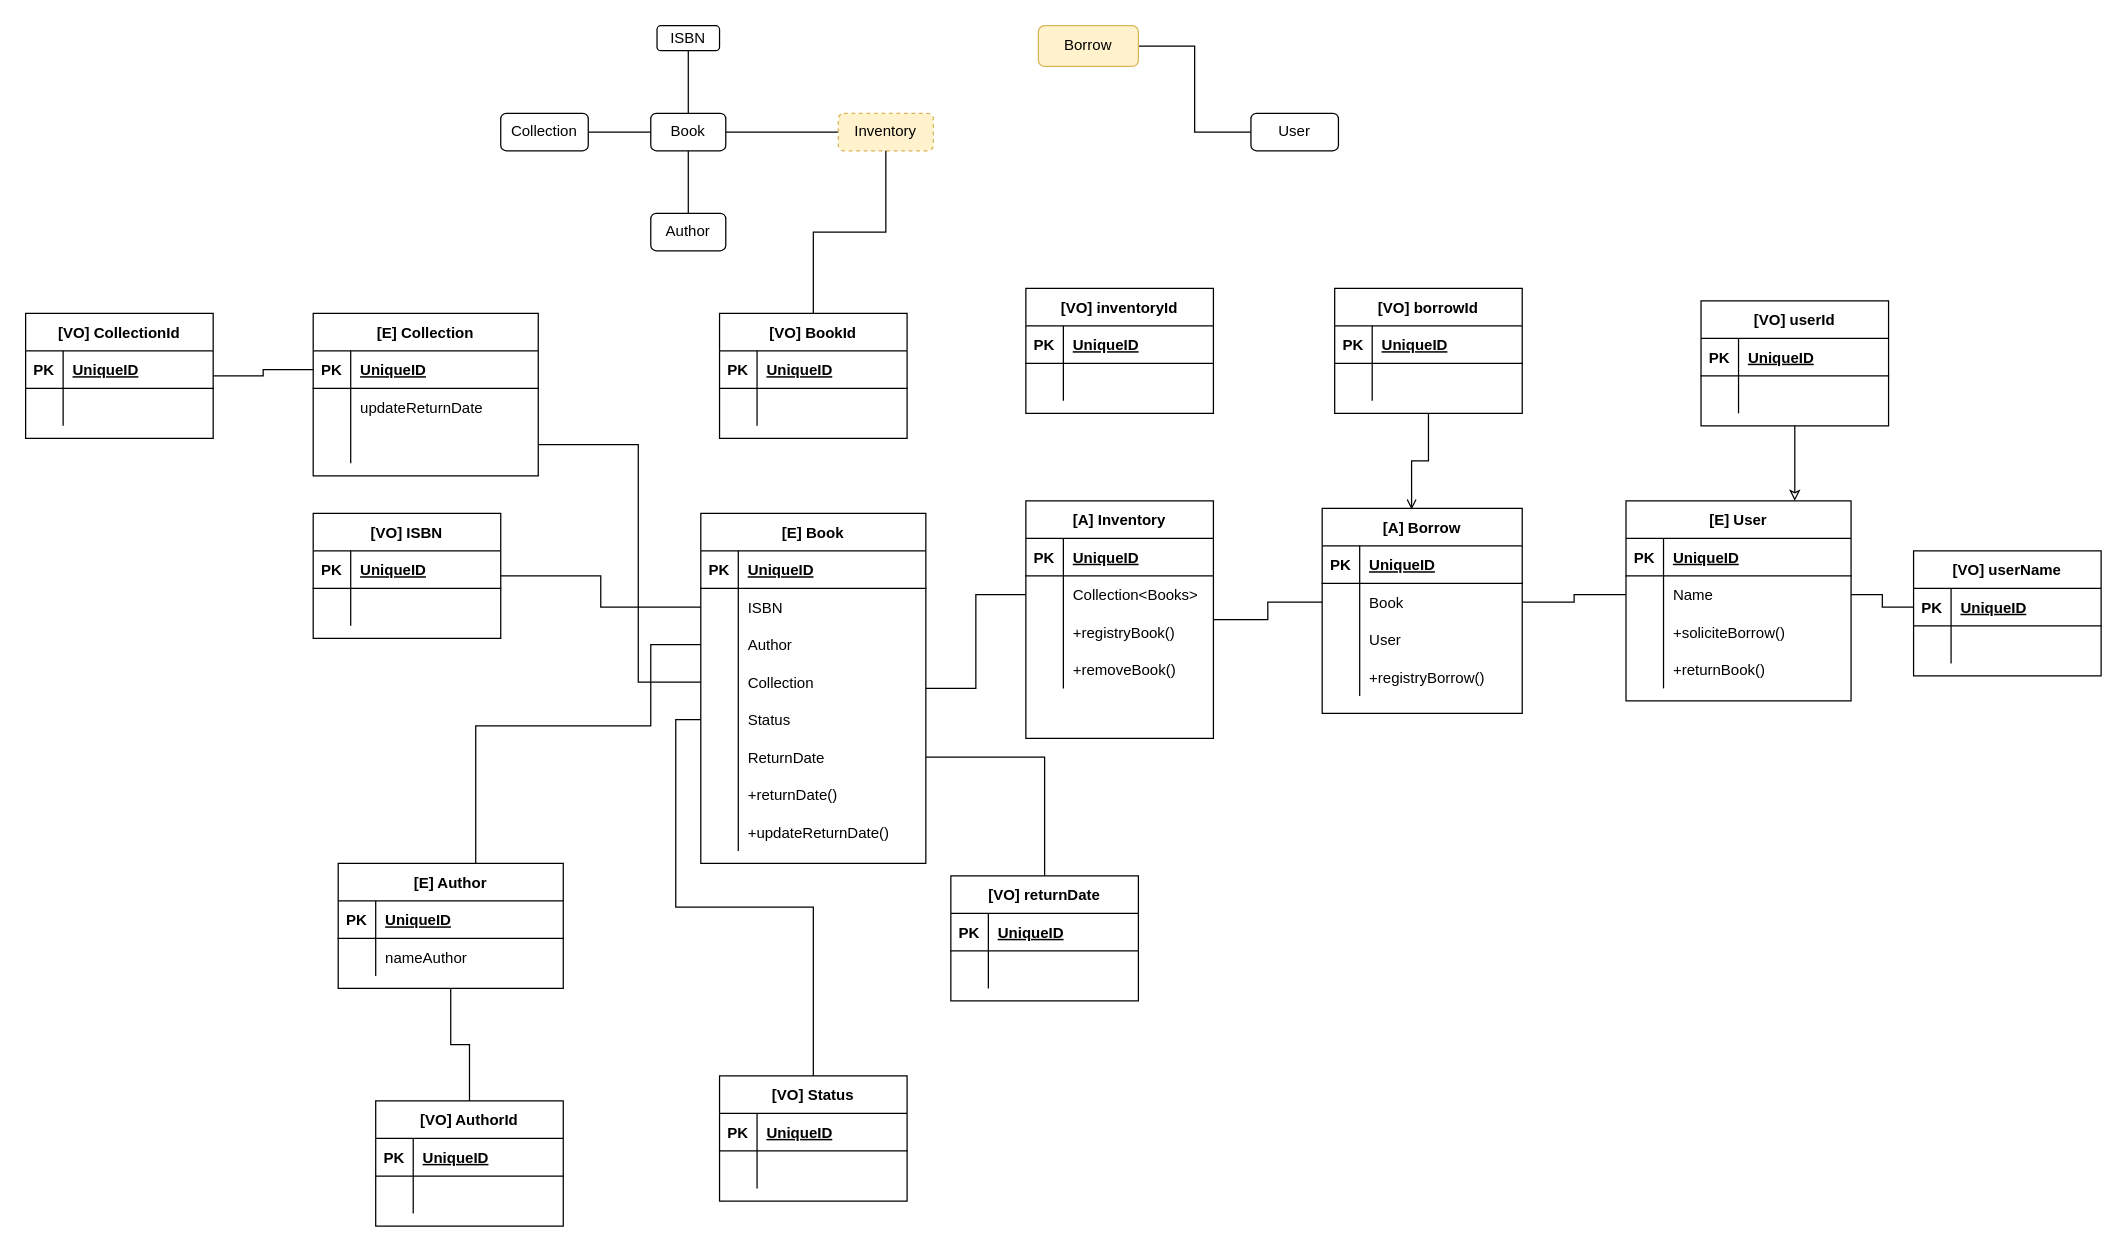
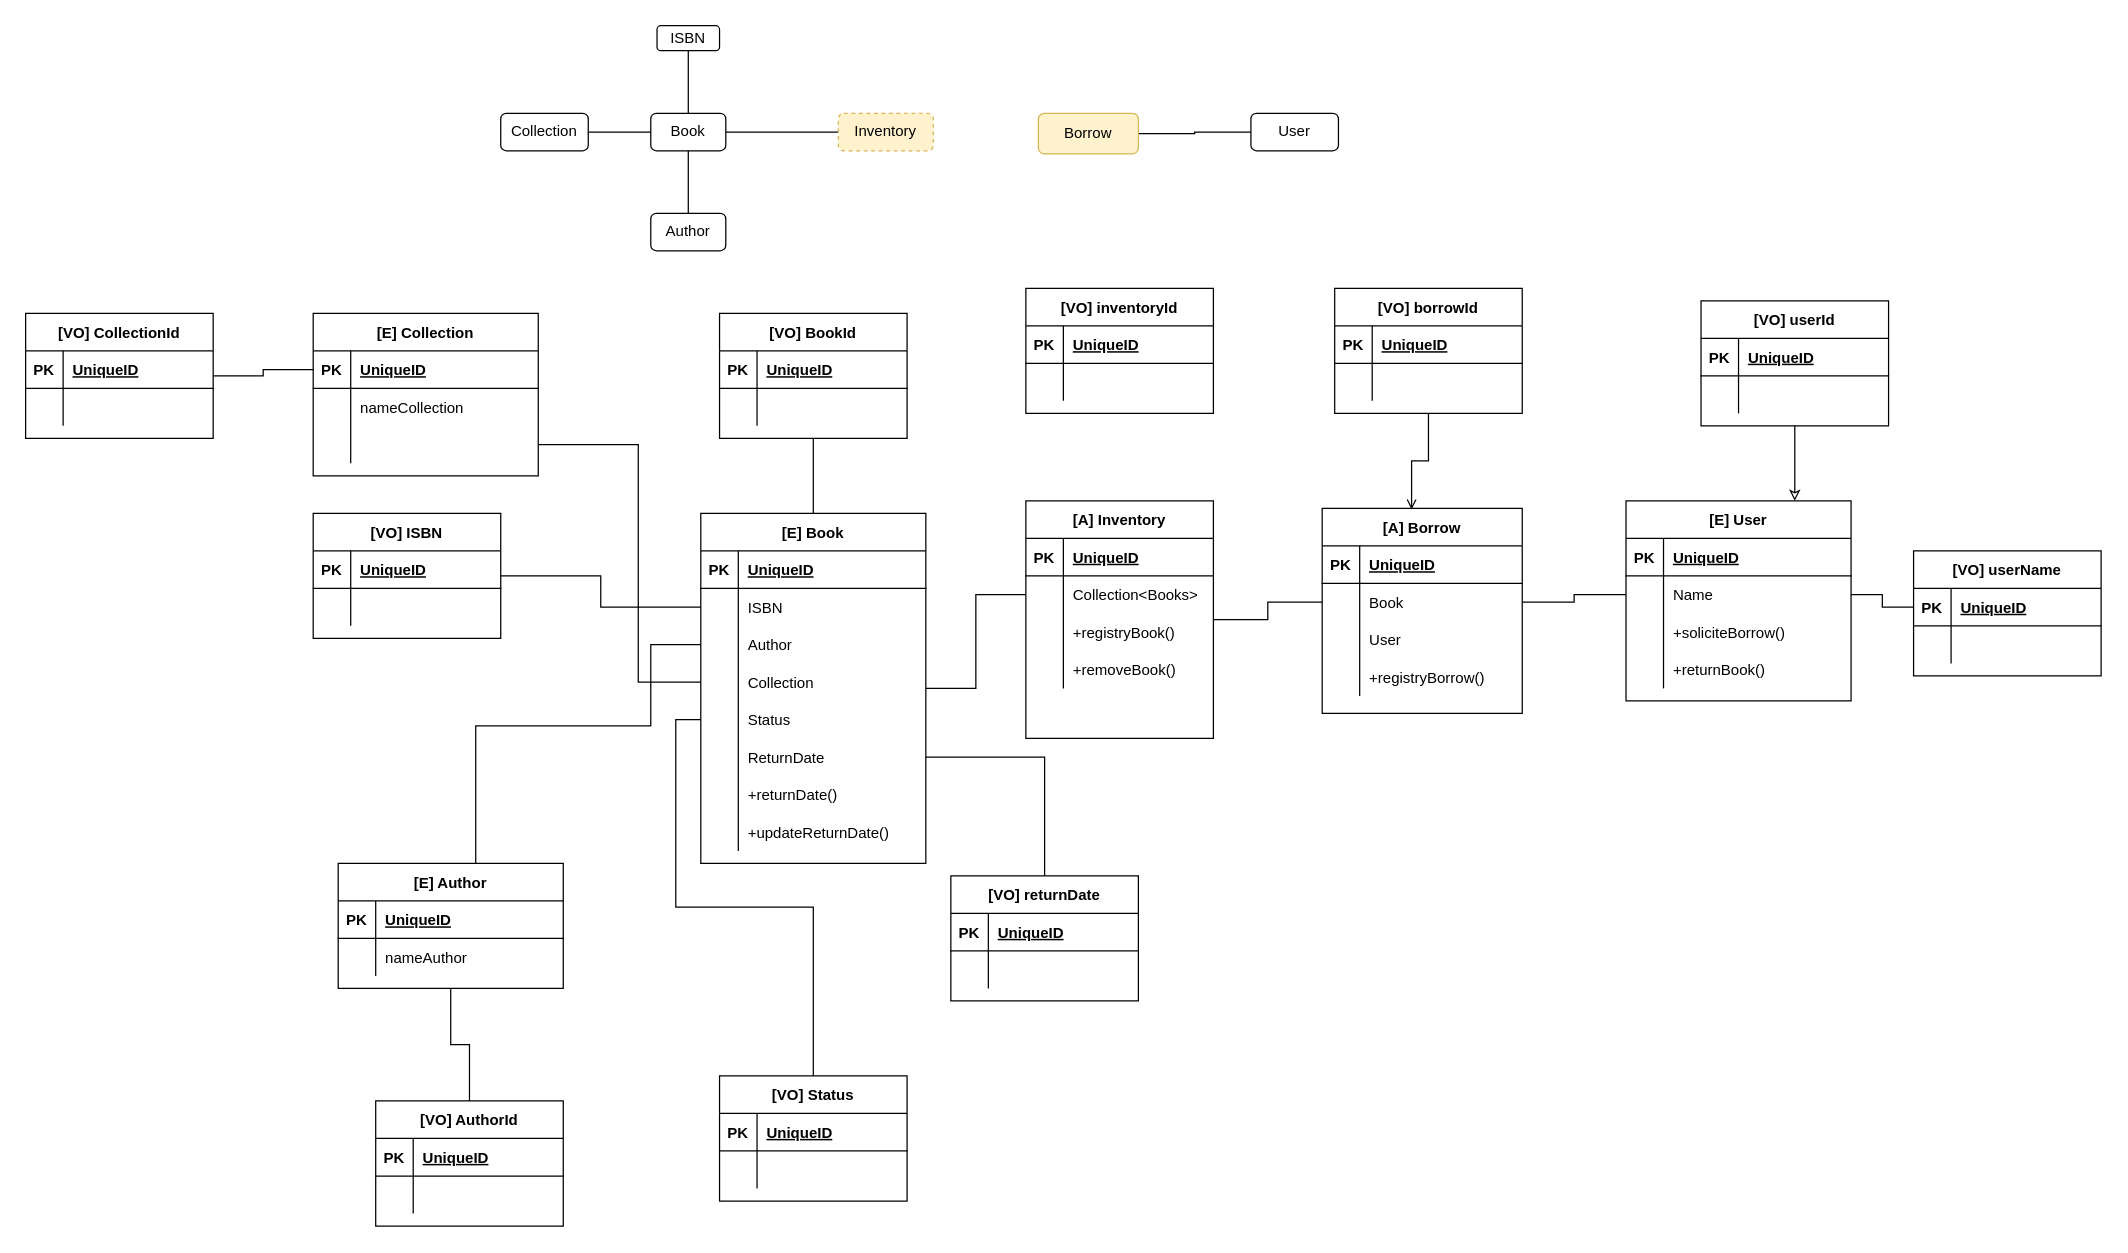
node "Borrow": moved (1088, 46) -> (1088, 133)
edge "Inventory" -- "[VO] BookId": now "[E] Book" -- "[VO] BookId"
node "updateReturnDate": label "updateReturnDate" -> "nameCollection"
